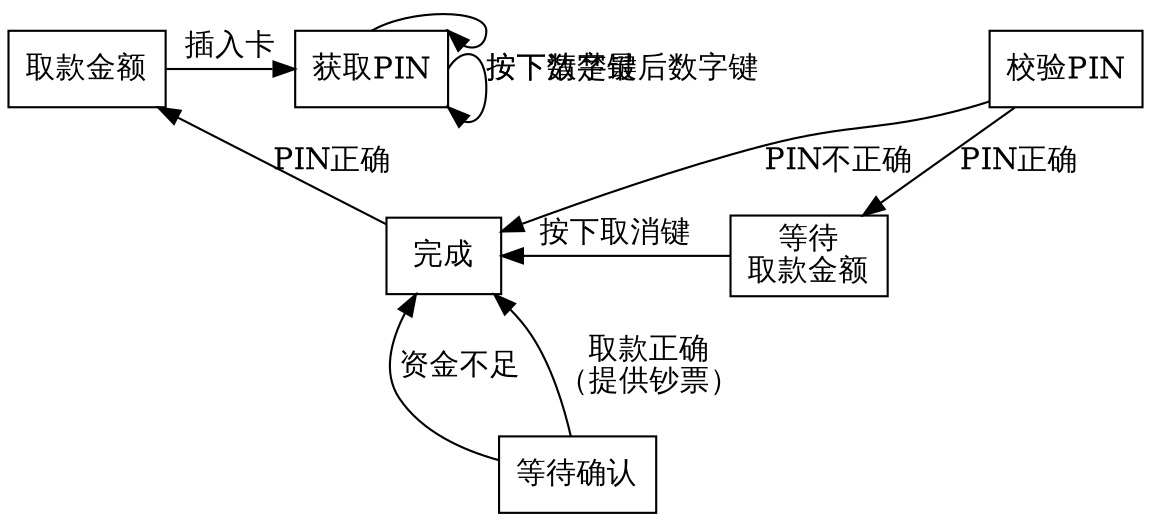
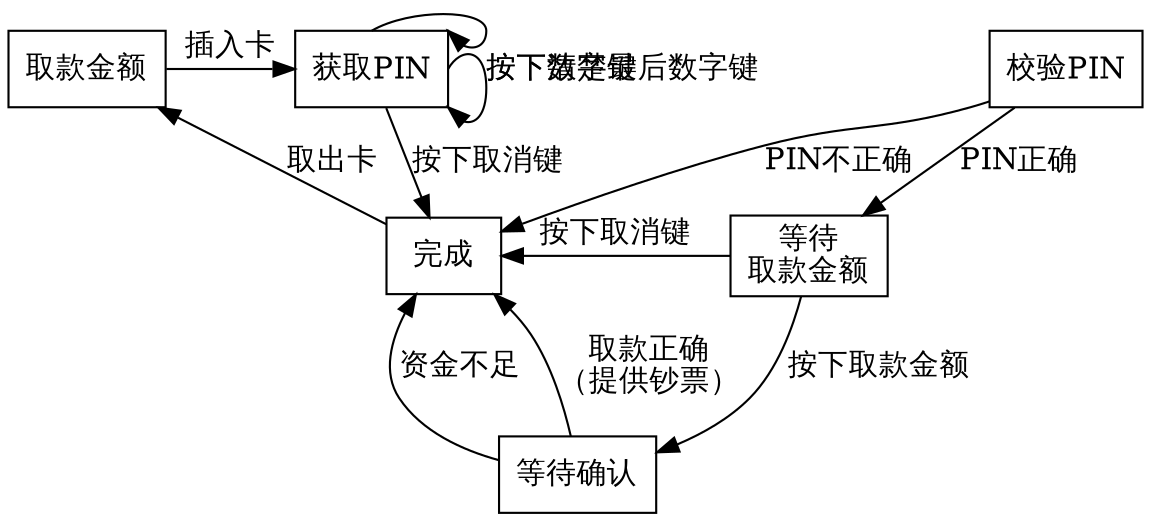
edge "获取PIN" -> "完成": added, label "按下取消键"
edge "完成" -> "取款金额": label "PIN正确" -> "取出卡"
edge "等待 取款金额" -> "等待确认": added, label "按下取款金额"
